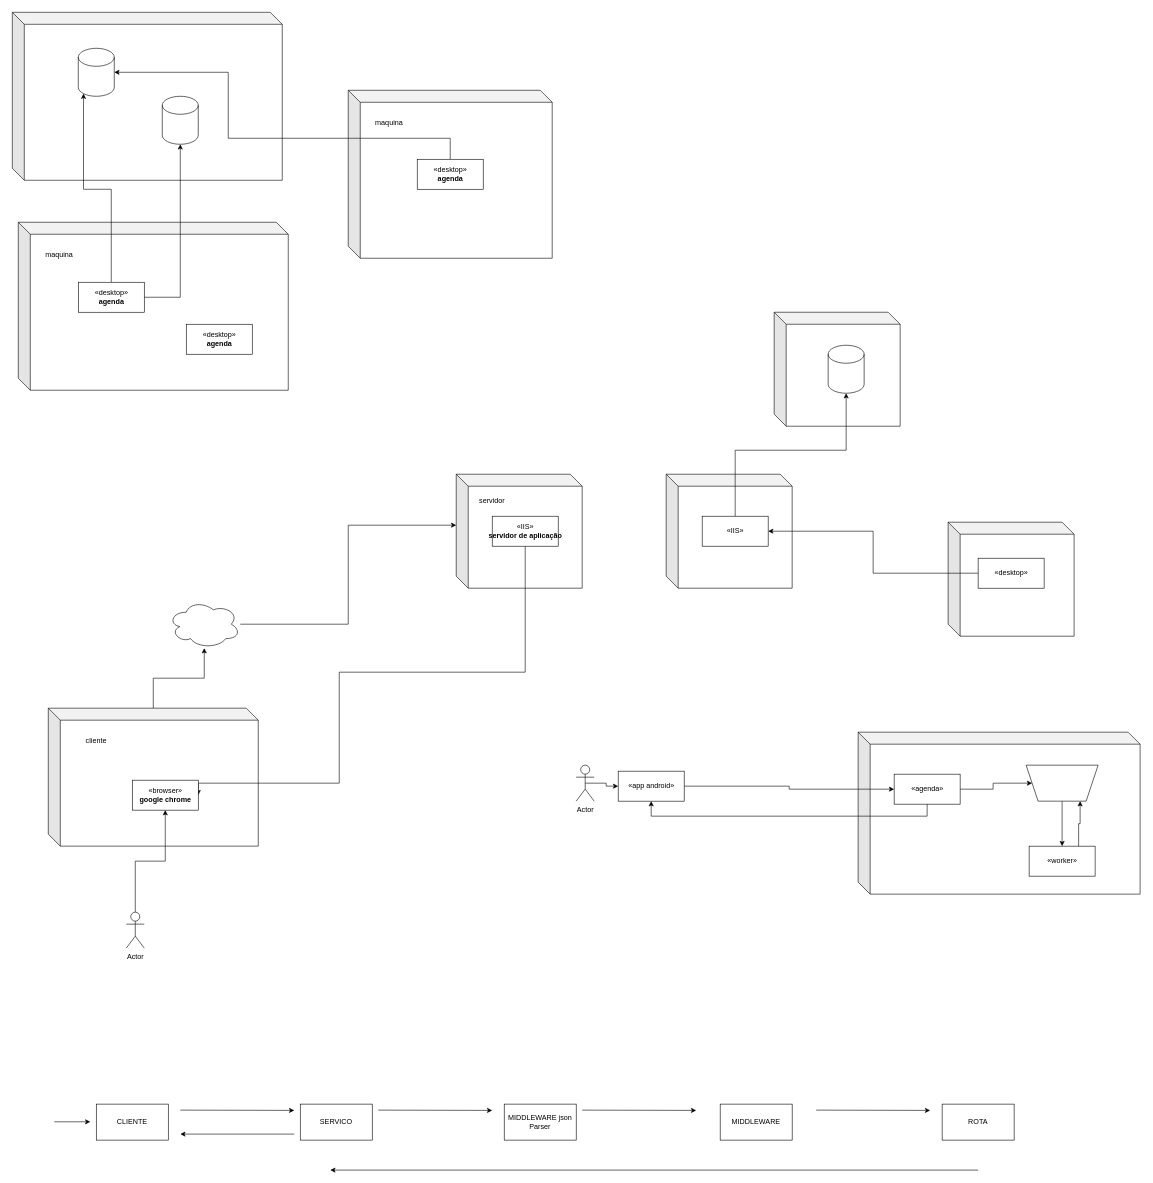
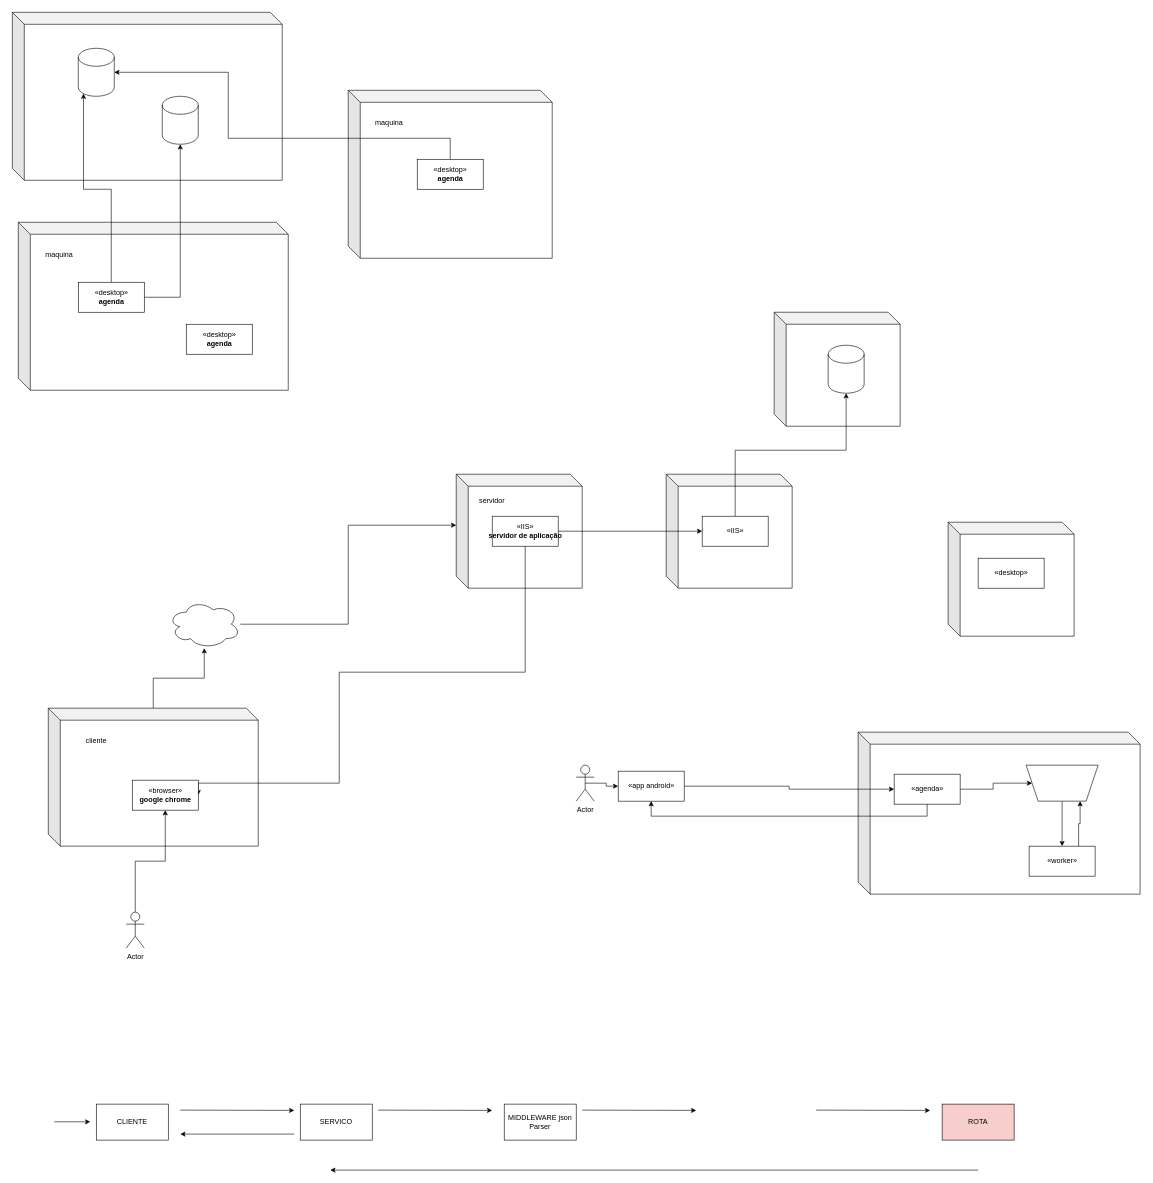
edge "«IIS» servidor de aplicação" -> "«IIS»": added
edge "«desktop»" -> "«IIS»": removed
node "MIDDLEWARE": removed
node "ROTA": fillcolor #ffffff -> #f8cecc
